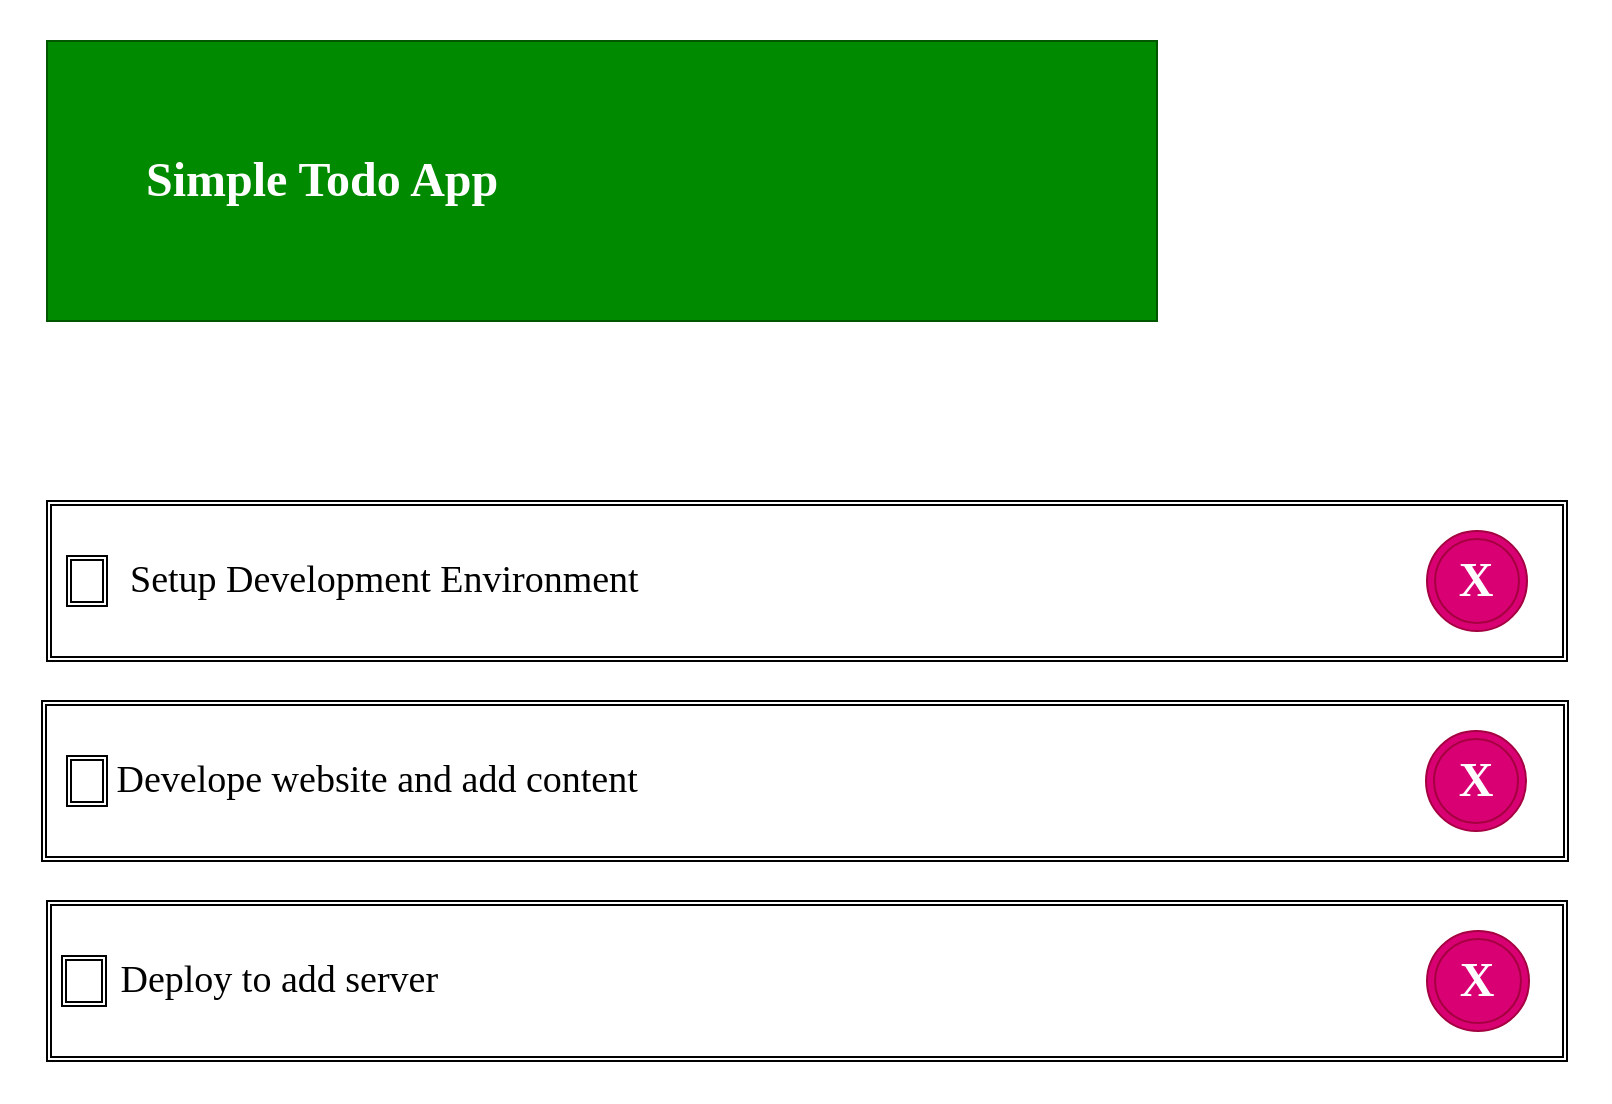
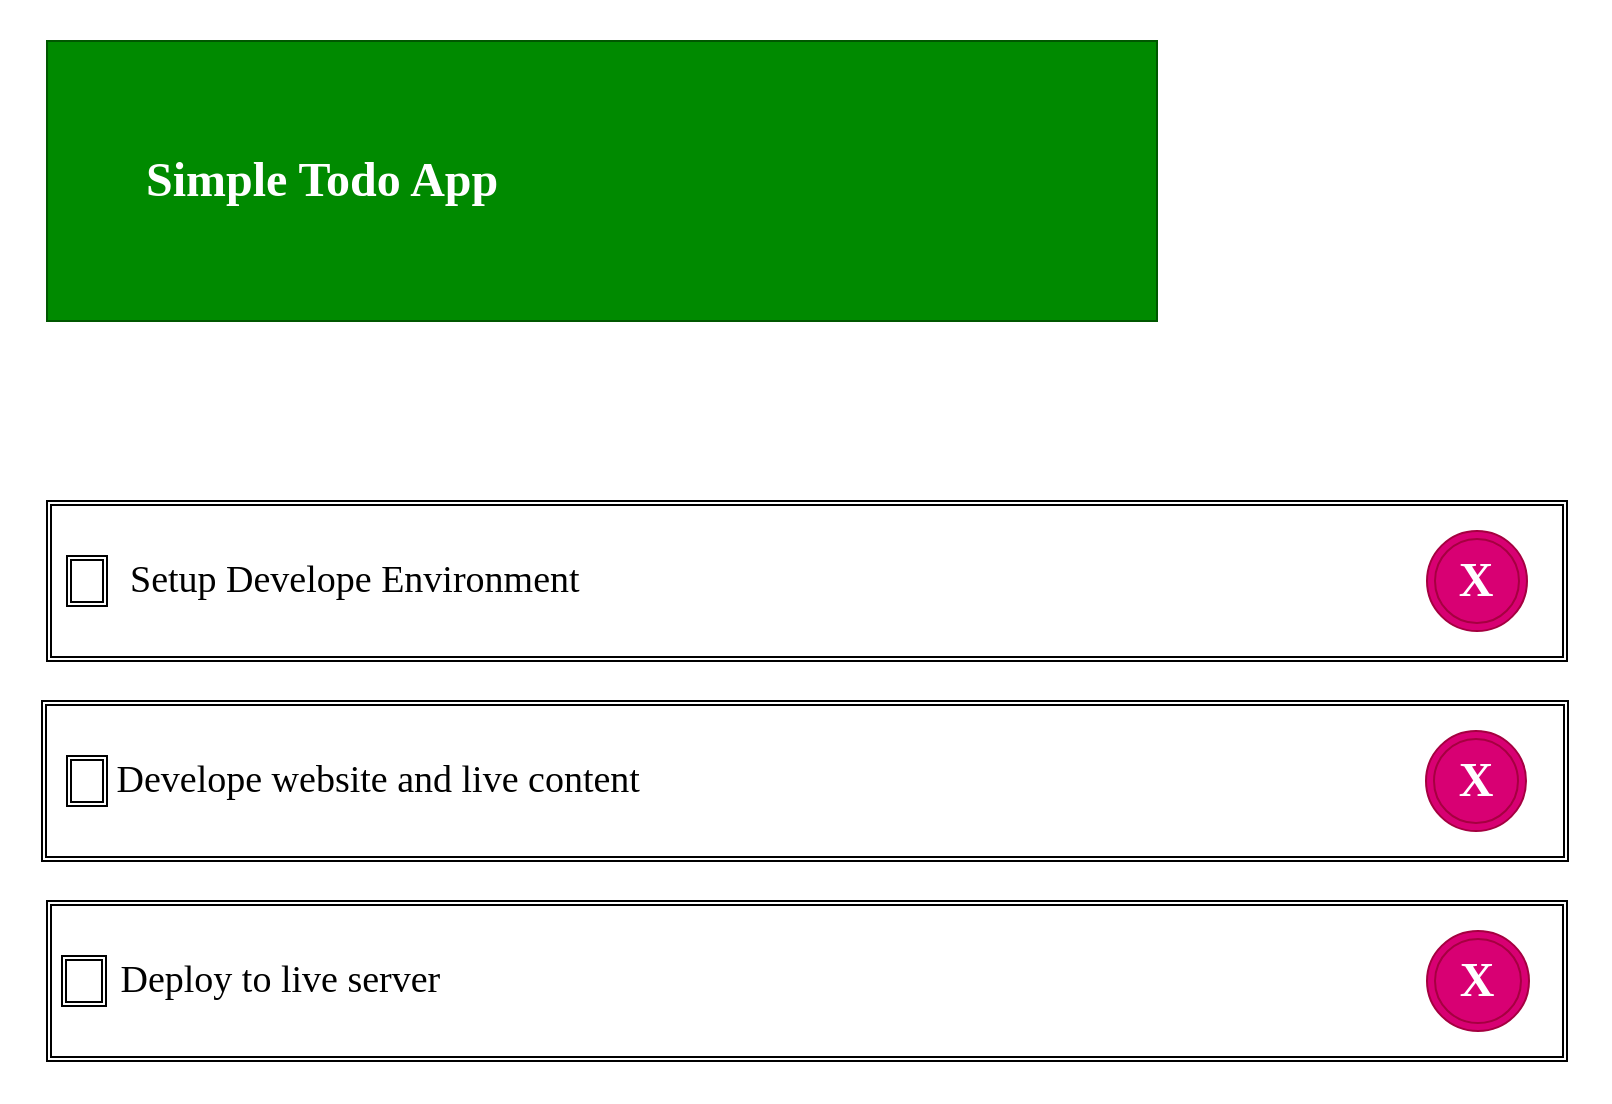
node "Setup Development Environment": label "Setup Development Environment" -> "Setup Develope Environment"
node "Develope website and add content": label "Develope website and add content" -> "Develope website and live content"
node "Deploy to add server": label "Deploy to add server" -> "Deploy to live server"
